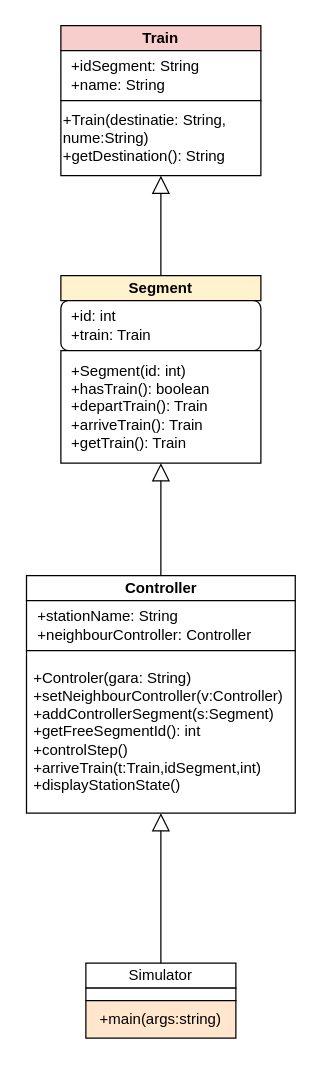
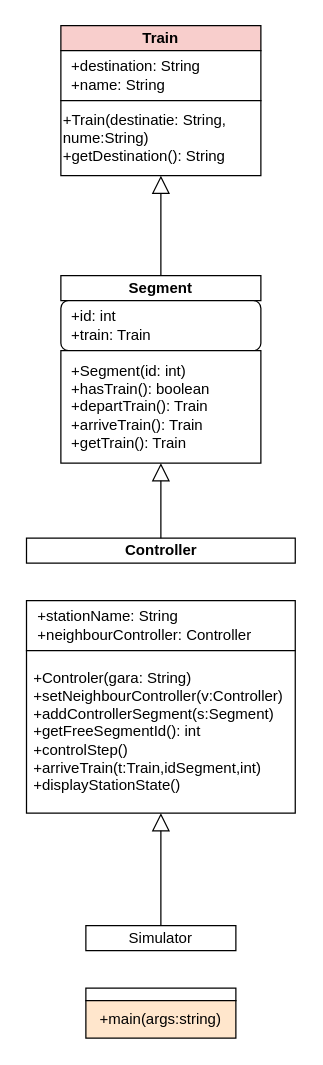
node "+idSegment: String +name: String": label "+idSegment: String +name: String" -> "+destination: String +name: String"
node "Segment": fillcolor #fff2cc -> #ffffff
node "Controller": moved (161, 588) -> (161, 551)
node "Simulator": moved (161, 976) -> (161, 938)
